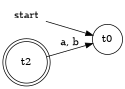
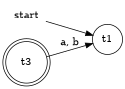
node "t0": label "t0" -> "t1"
node "t2": label "t2" -> "t3"
